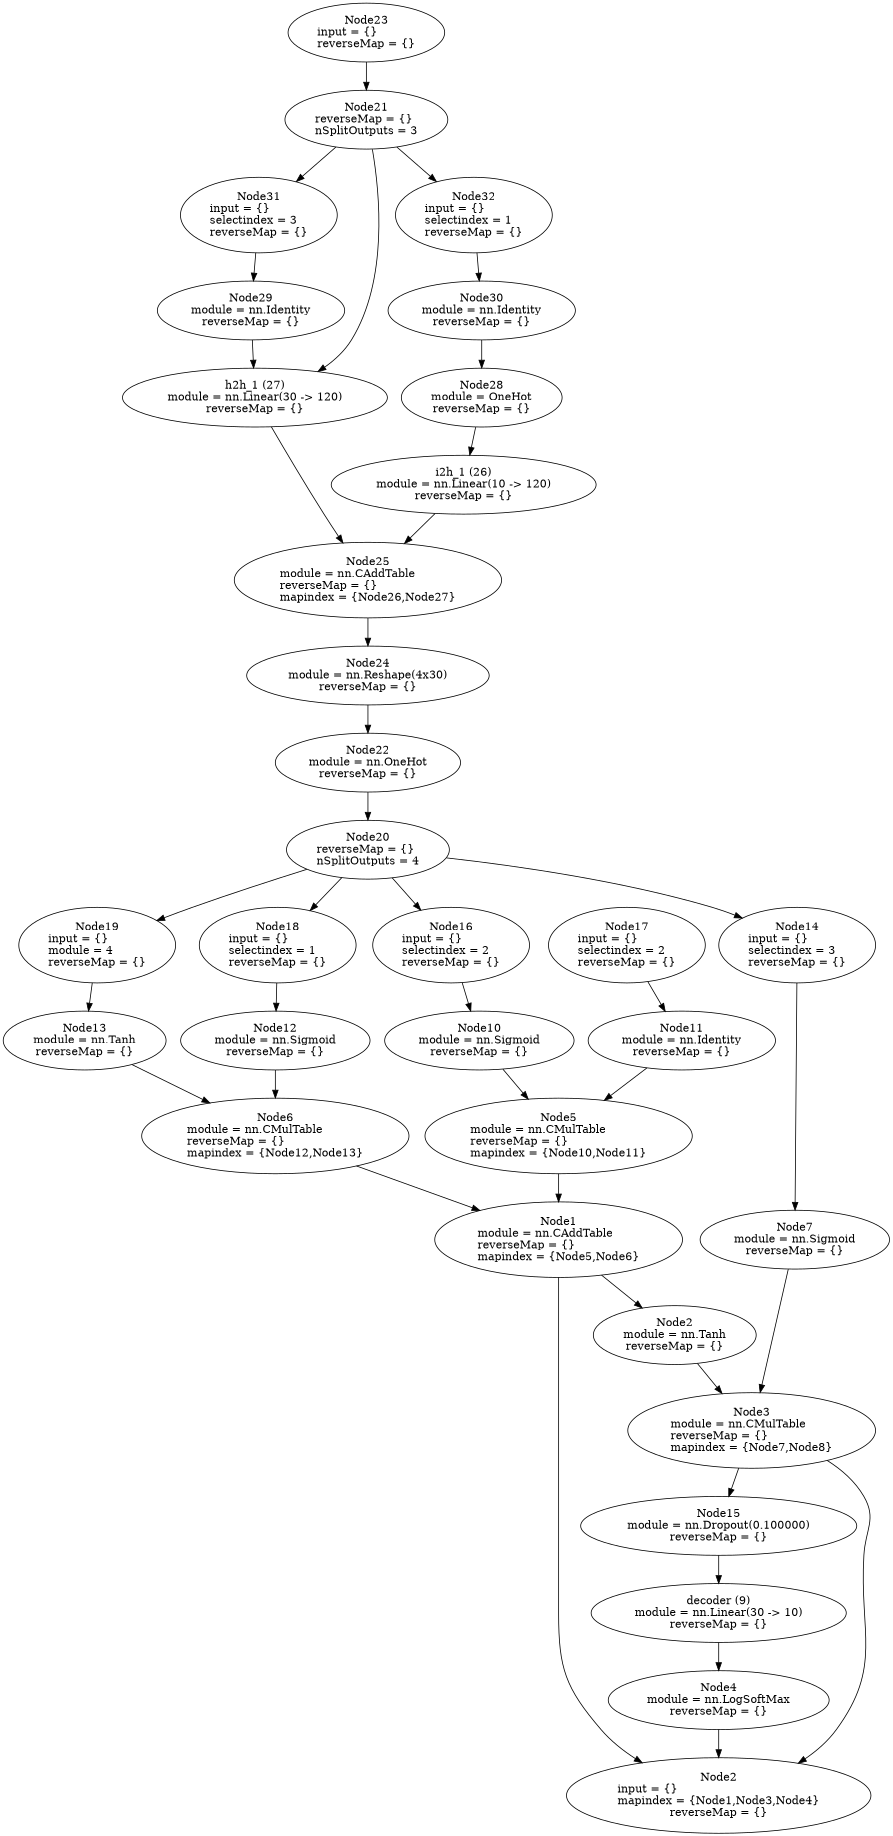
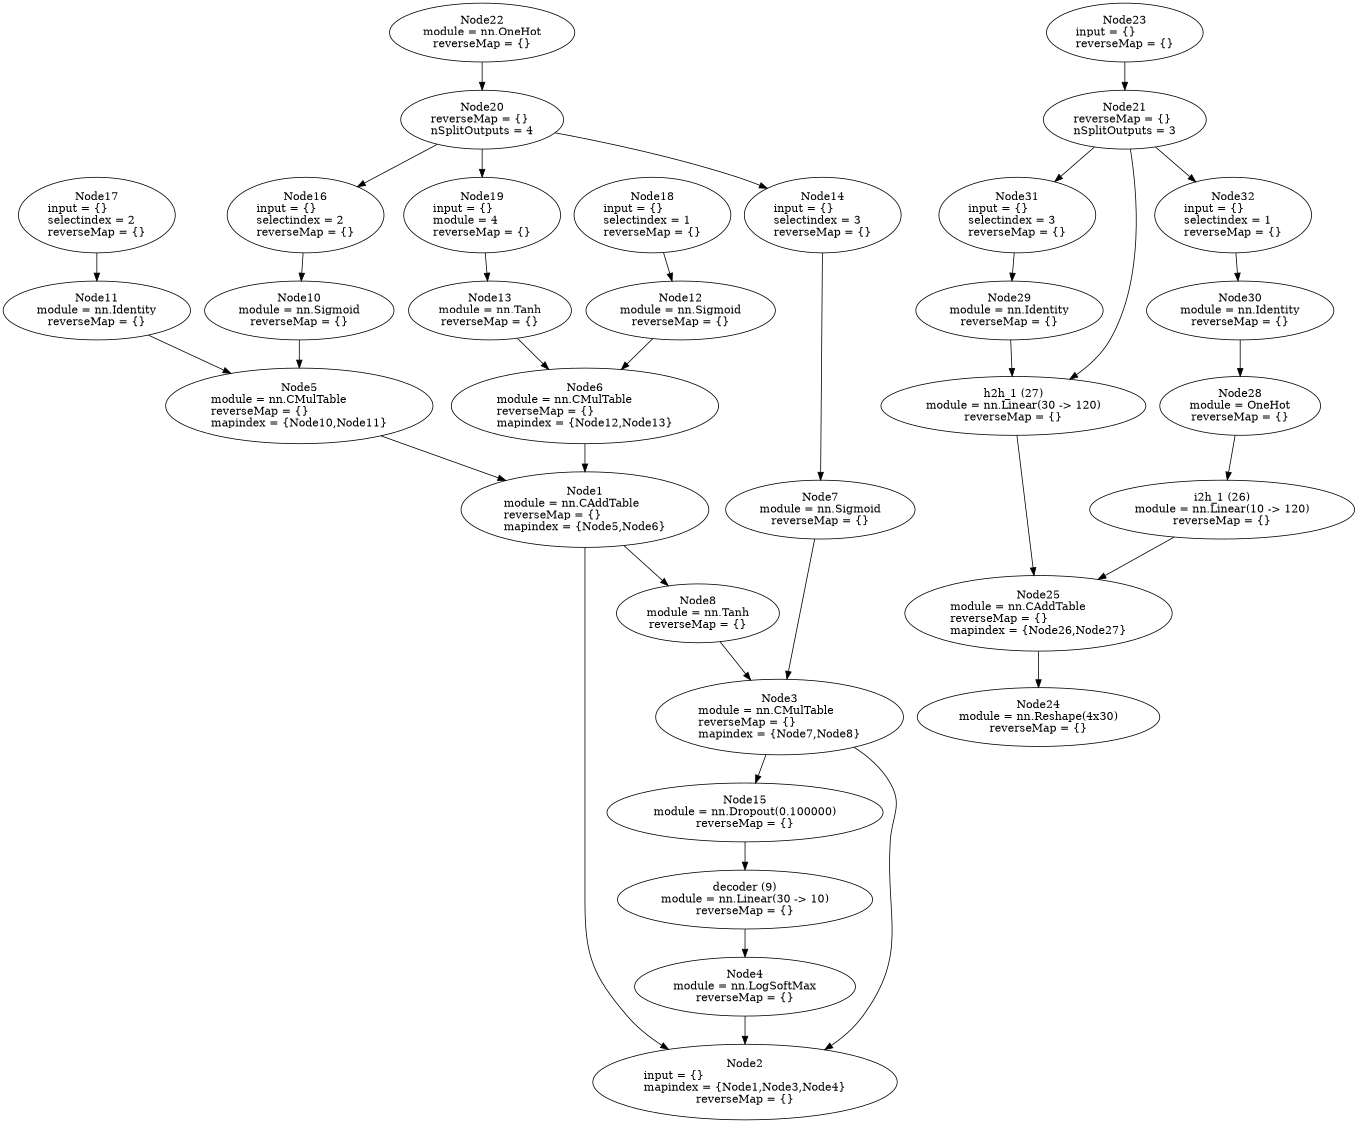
edge "Node24 module = nn.Reshape(4x30) reverseMap = {}" -> "Node22 module = nn.OneHot reverseMap = {}": removed
edge "Node20 reverseMap = {} nSplitOutputs = 4" -> "Node18 input = {} selectindex = 1 reverseMap = {}": removed
node "Node2 module = nn.Tanh reverseMap = {}": label "Node2 module = nn.Tanh reverseMap = {}" -> "Node8 module = nn.Tanh reverseMap = {}"
